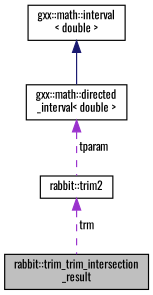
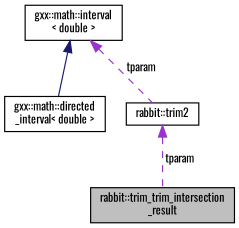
edge "rabbit::trim2" -> "gxx::math::directed _interval< double >": now "rabbit::trim2" -> "gxx::math::interval < double >"
edge "rabbit::trim_trim_intersection _result" -> "rabbit::trim2": label " trm" -> " tparam"
